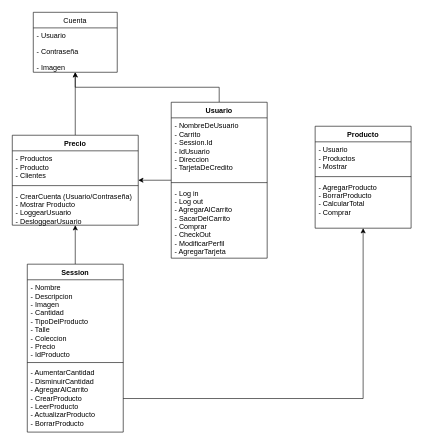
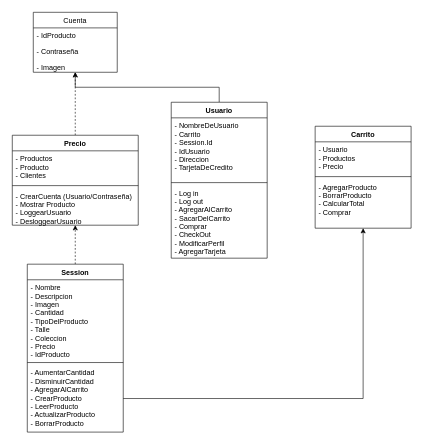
node "- Usuario": label "- Usuario" -> "- IdProducto"
edge "Precio" -> "Cuenta": style solid -> dashed
node "Producto": label "Producto" -> "Carrito"
node "- Usuario - Productos - Mostrar": label "- Usuario - Productos - Mostrar" -> "- Usuario - Productos - Precio"
edge "Usuario" -> "Precio": removed
edge "Session" -> "Precio": style solid -> dashed
